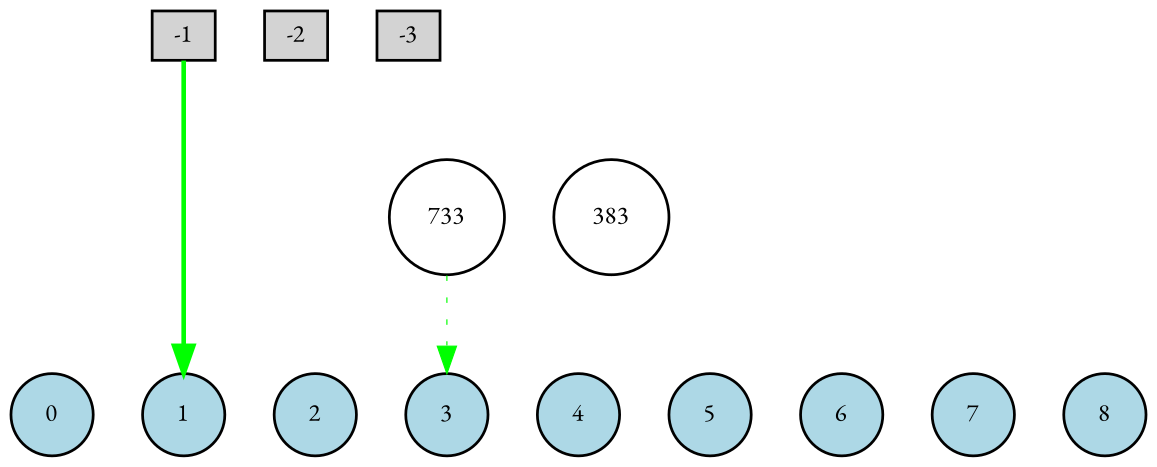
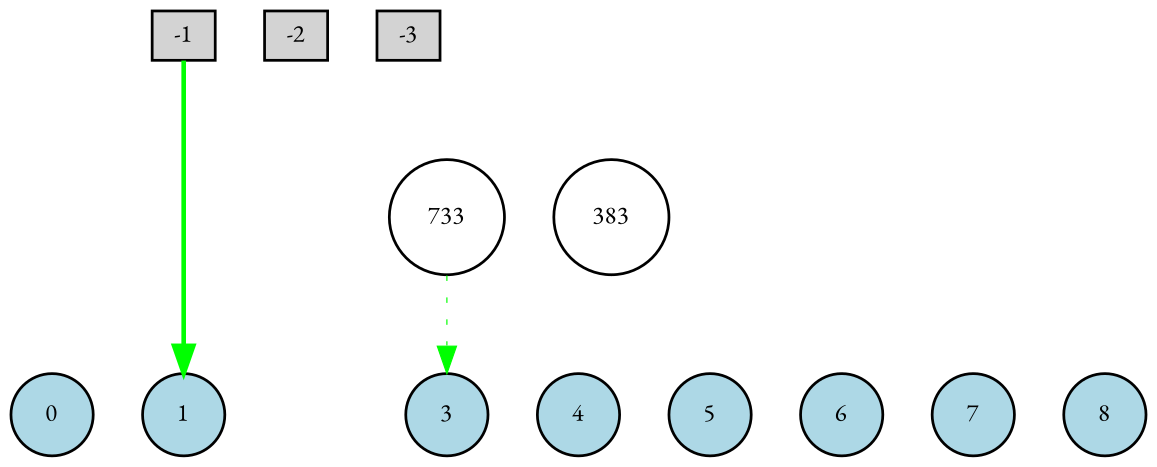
node "2": removed
